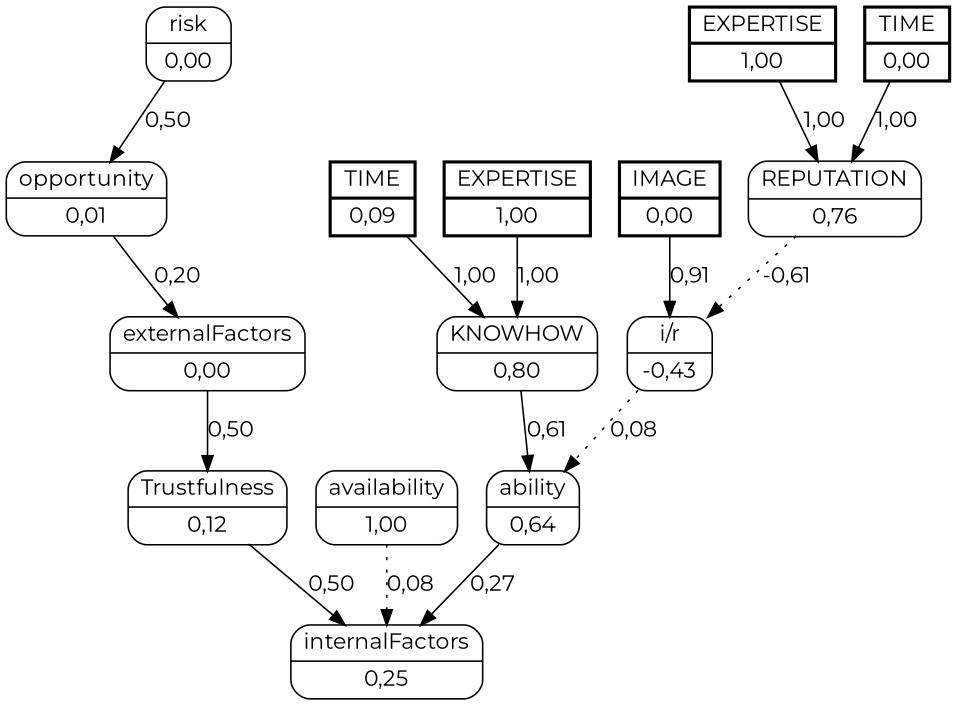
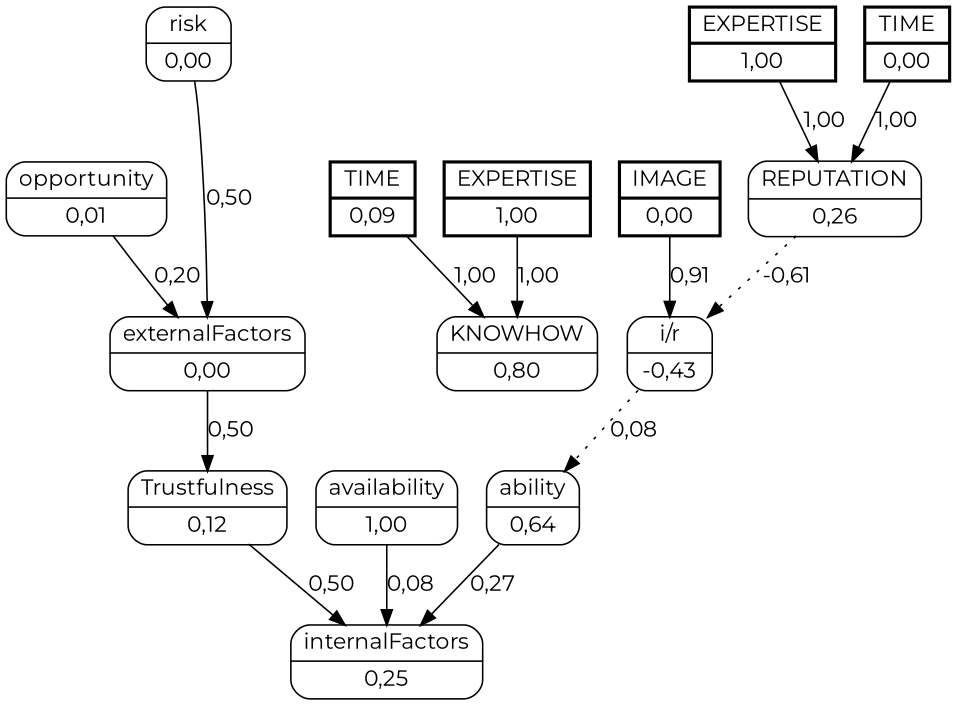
edge "risk" -> "opportunity": now "risk" -> "externalFactors"
node "REPUTATION": text "0,76" -> "0,26"
edge "KNOWHOW" -> "ability": removed, label "0,61"
edge "availability" -> "internalFactors": style dotted -> solid
